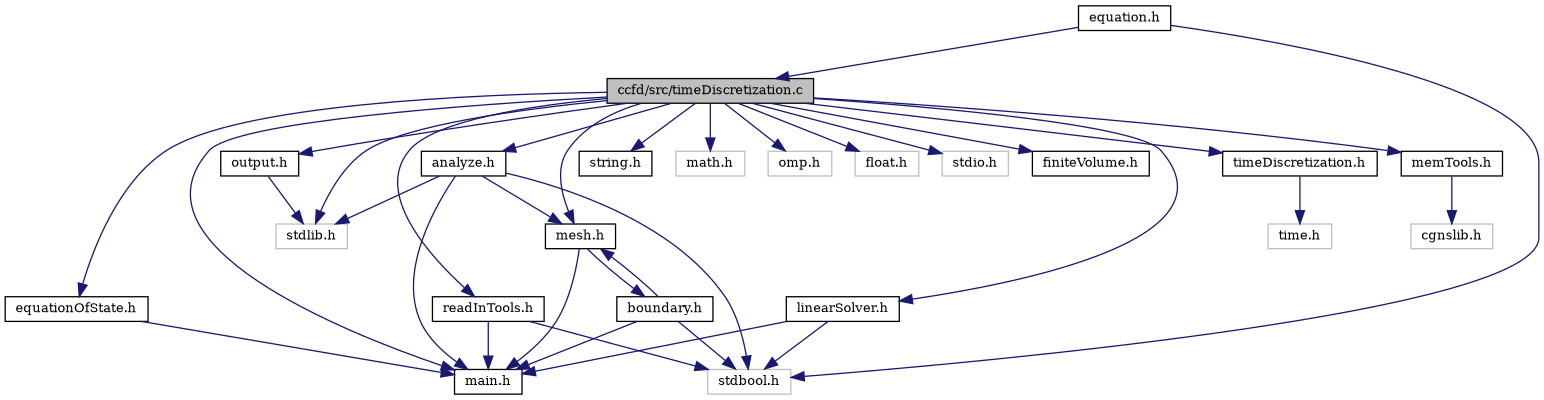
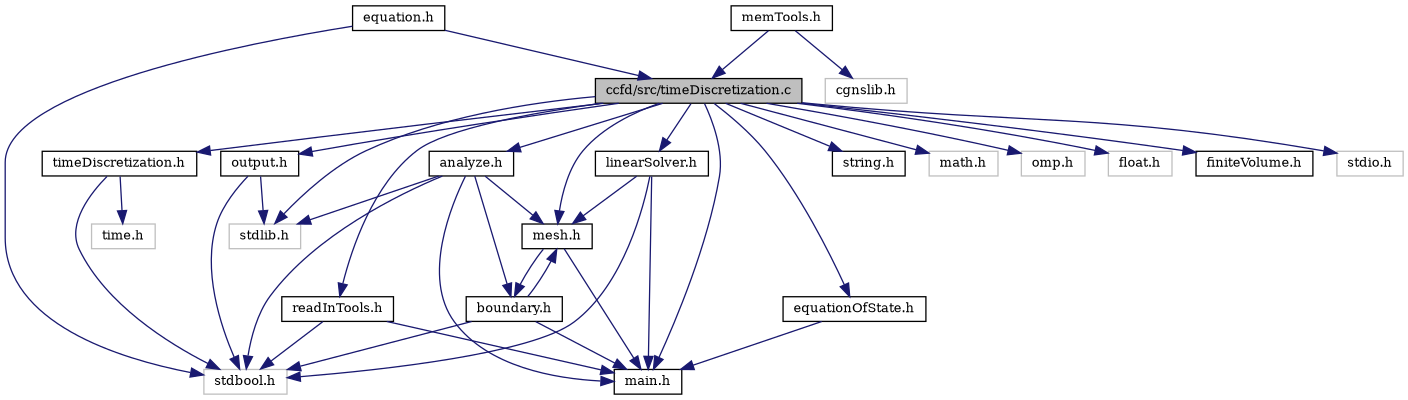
edge "ccfd/src/timeDiscretization.c" -> "memTools.h": reversed
edge "linearSolver.h" -> "mesh.h": added
edge "analyze.h" -> "boundary.h": added
edge "output.h" -> "stdbool.h": added
edge "timeDiscretization.h" -> "stdbool.h": added
